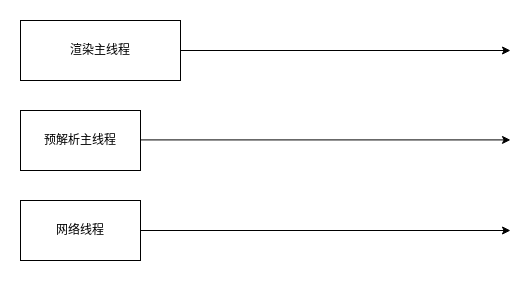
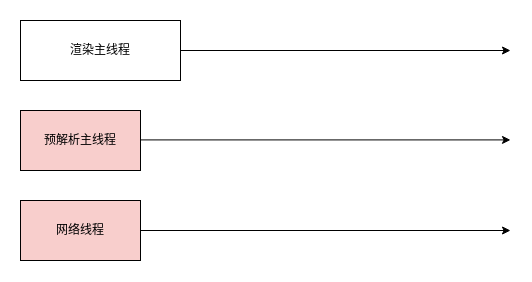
node "预解析主线程": fillcolor #ffffff -> #f8cecc
node "网络线程": fillcolor #ffffff -> #f8cecc
